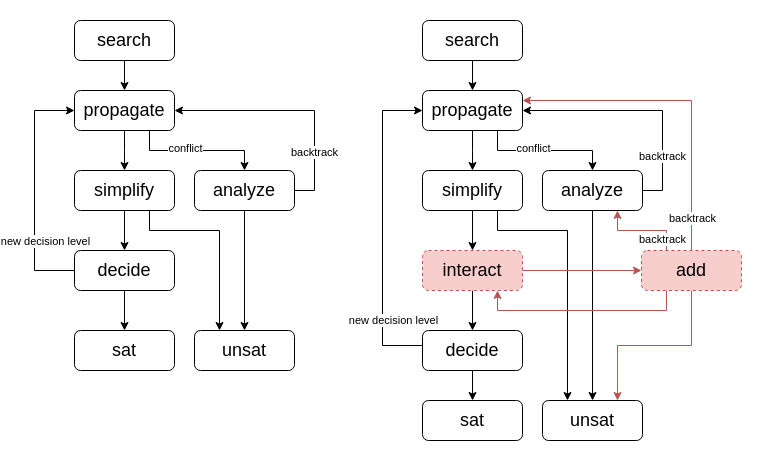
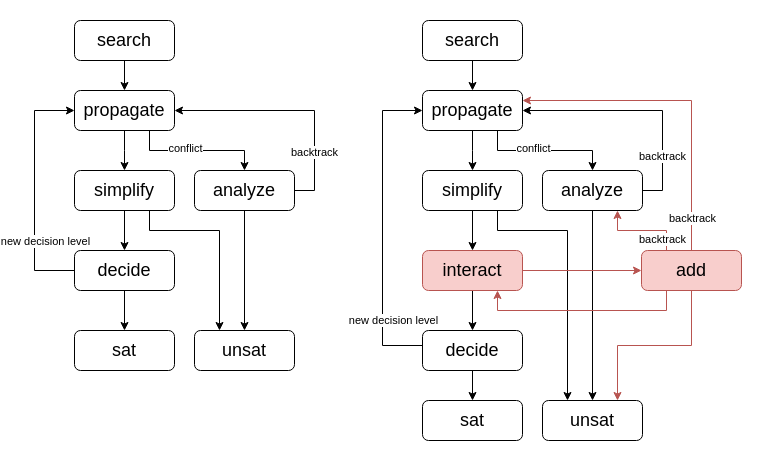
node "interact": style dashed -> solid
node "add": style dashed -> solid
